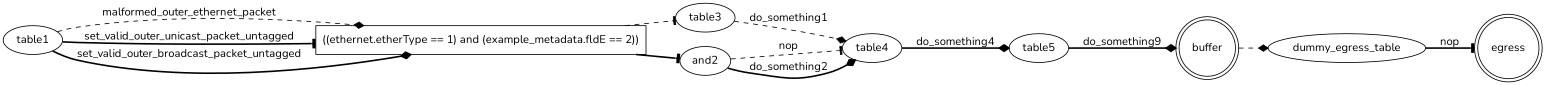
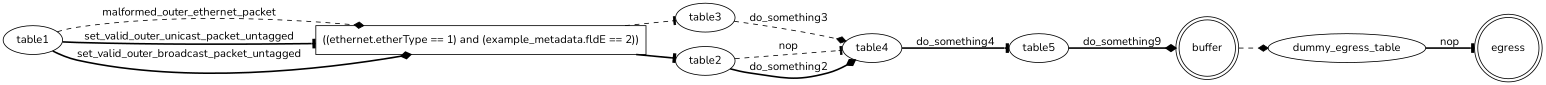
edge "table3" -> "table4": label "do_something1" -> "do_something3"
edge "table4" -> "table5": arrowhead diamond -> tee
node "and2": label "and2" -> "table2"
